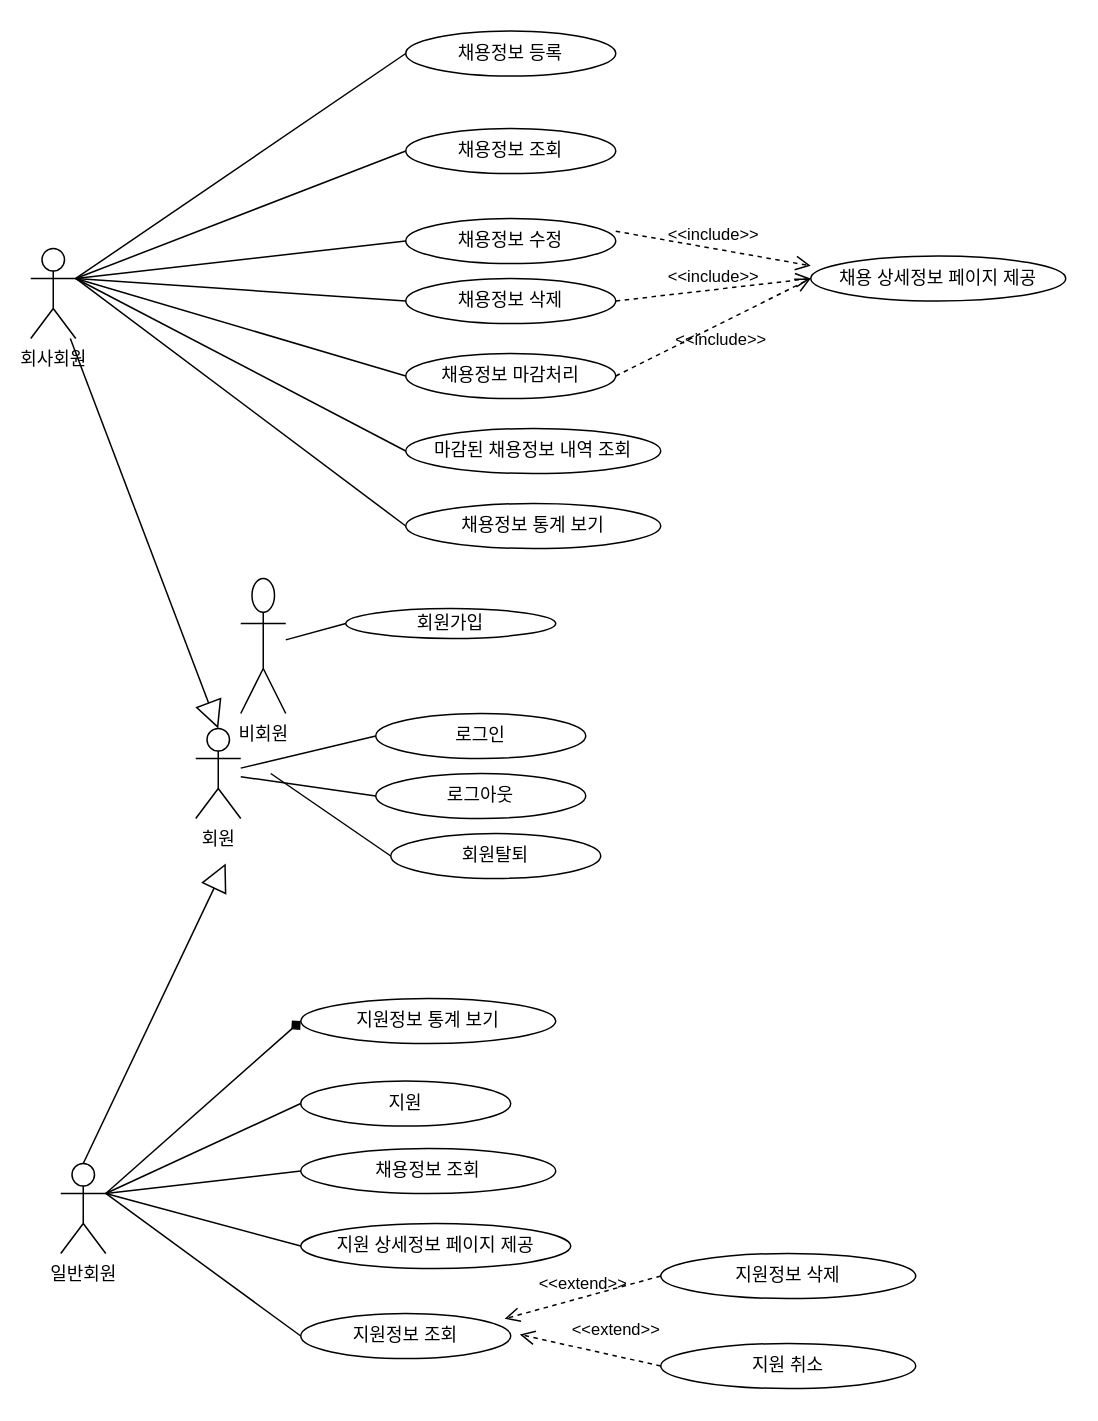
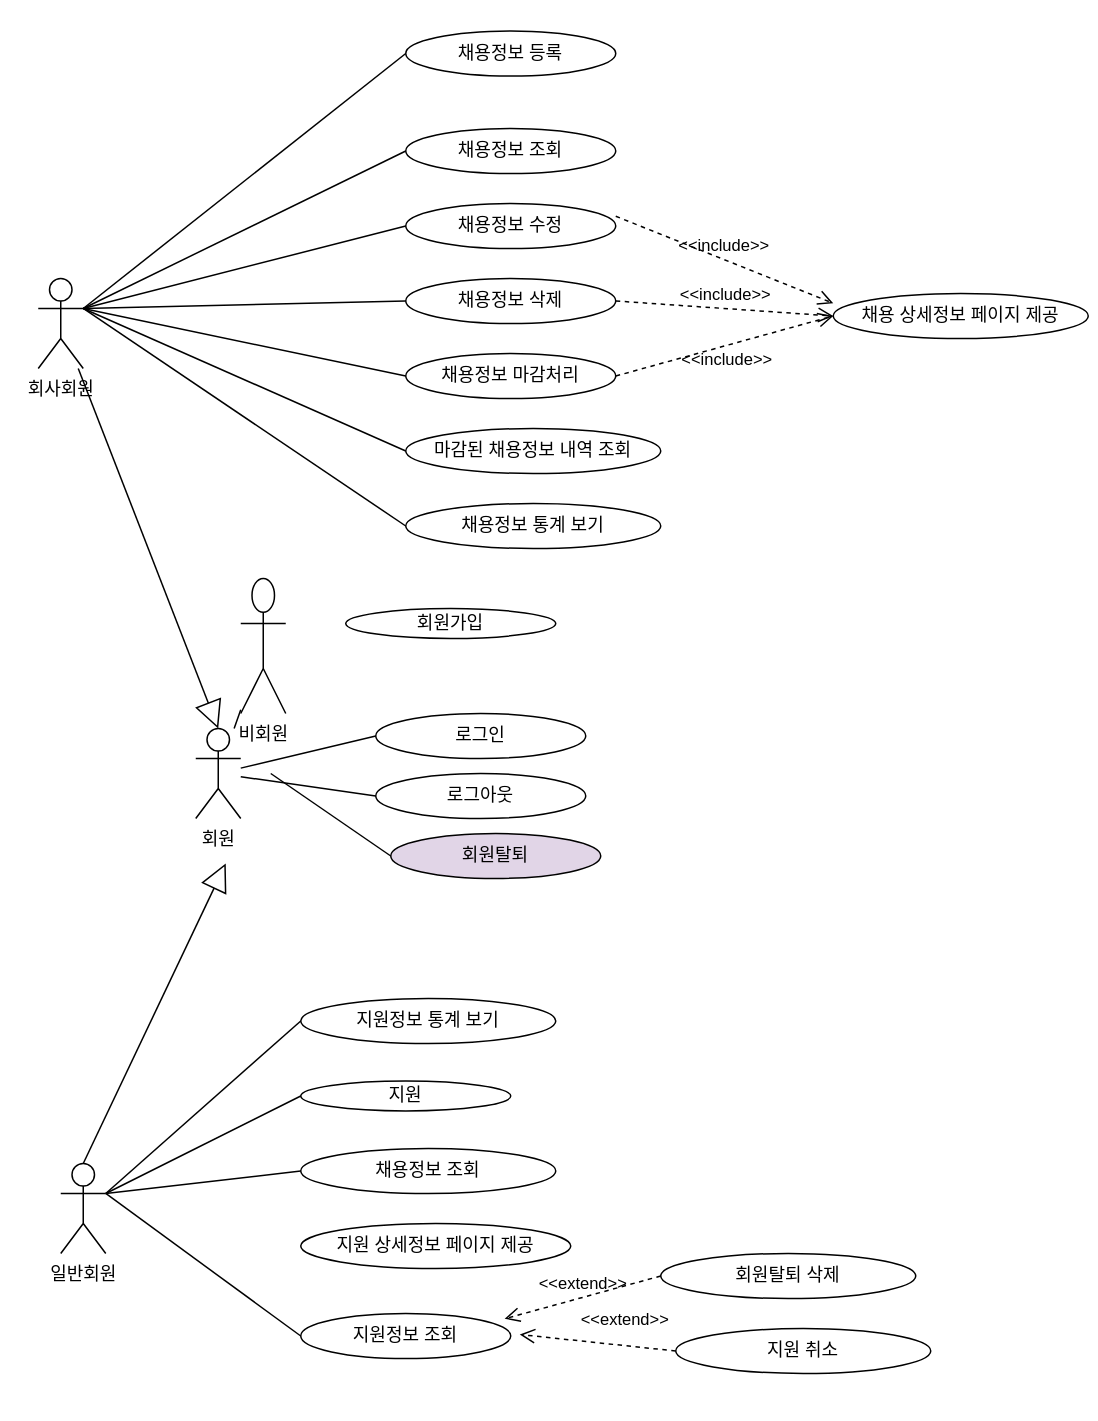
node "채용정보 수정": moved (511, 241) -> (511, 226)
node "채용 상세정보 페이지 제공": moved (938, 278) -> (961, 316)
node "회사회원": moved (53, 293) -> (61, 323)
edge "회원가입" -- "비회원": now "회원" -- "비회원"
node "회원탈퇴": fillcolor #ffffff -> #e1d5e7
edge "일반회원" -> "지원정보 통계 보기": arrowhead diamond -> none
node "지원": size 210x45 -> 210x30
edge "일반회원" -- "지원 상세정보 페이지 제공": removed
node "지원정보 삭제": label "지원정보 삭제" -> "회원탈퇴 삭제"
node "지원 취소": moved (788, 1366) -> (803, 1351)
